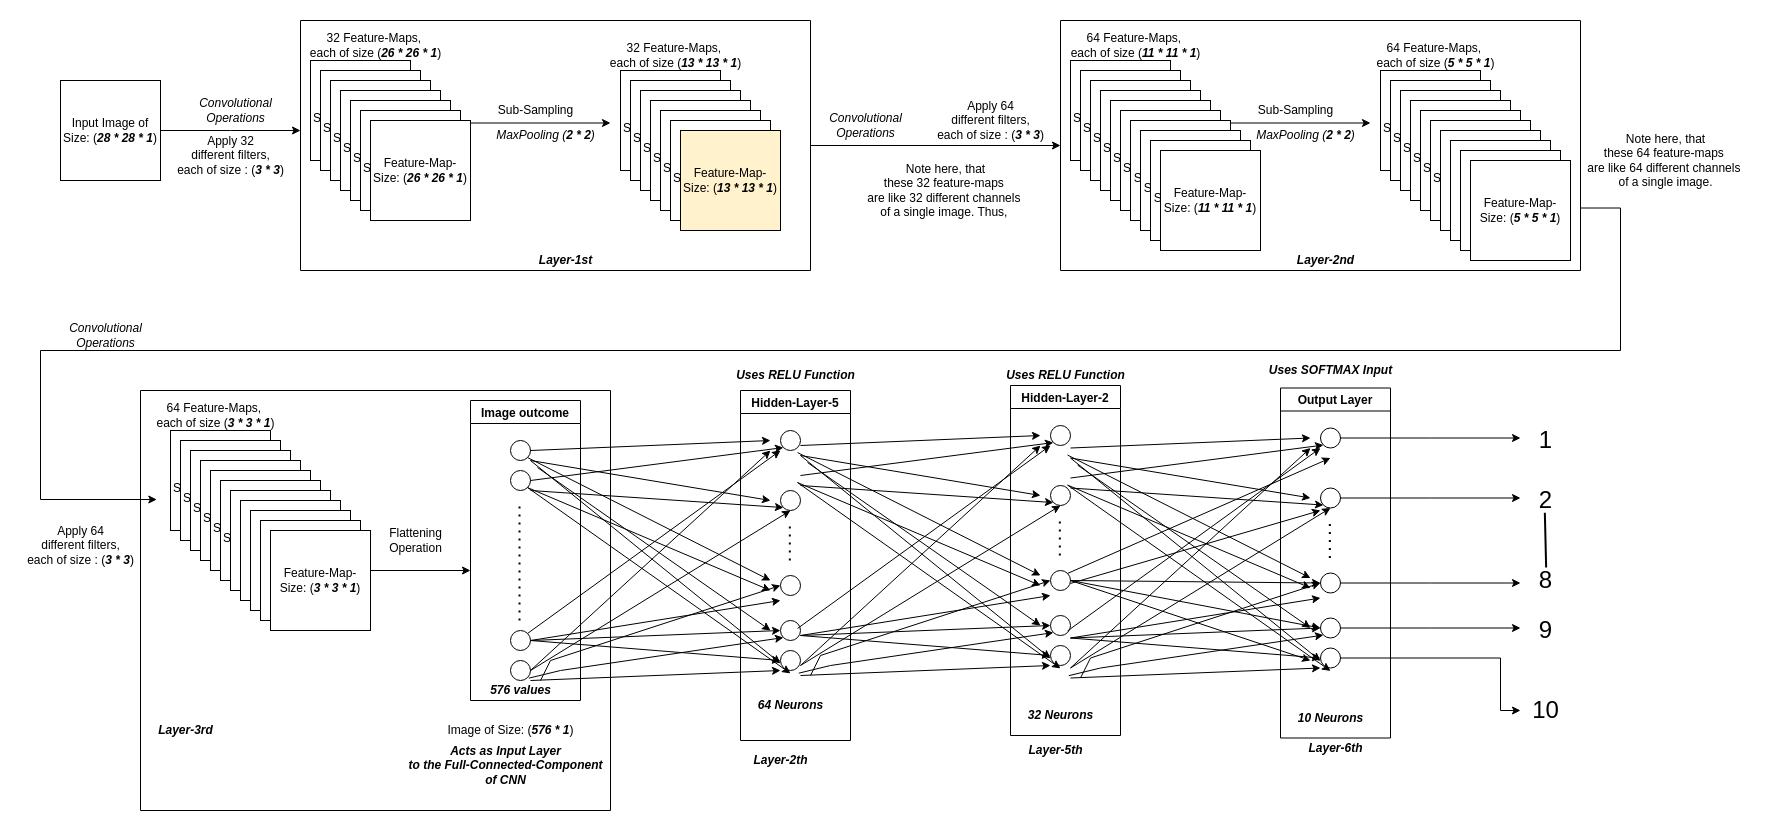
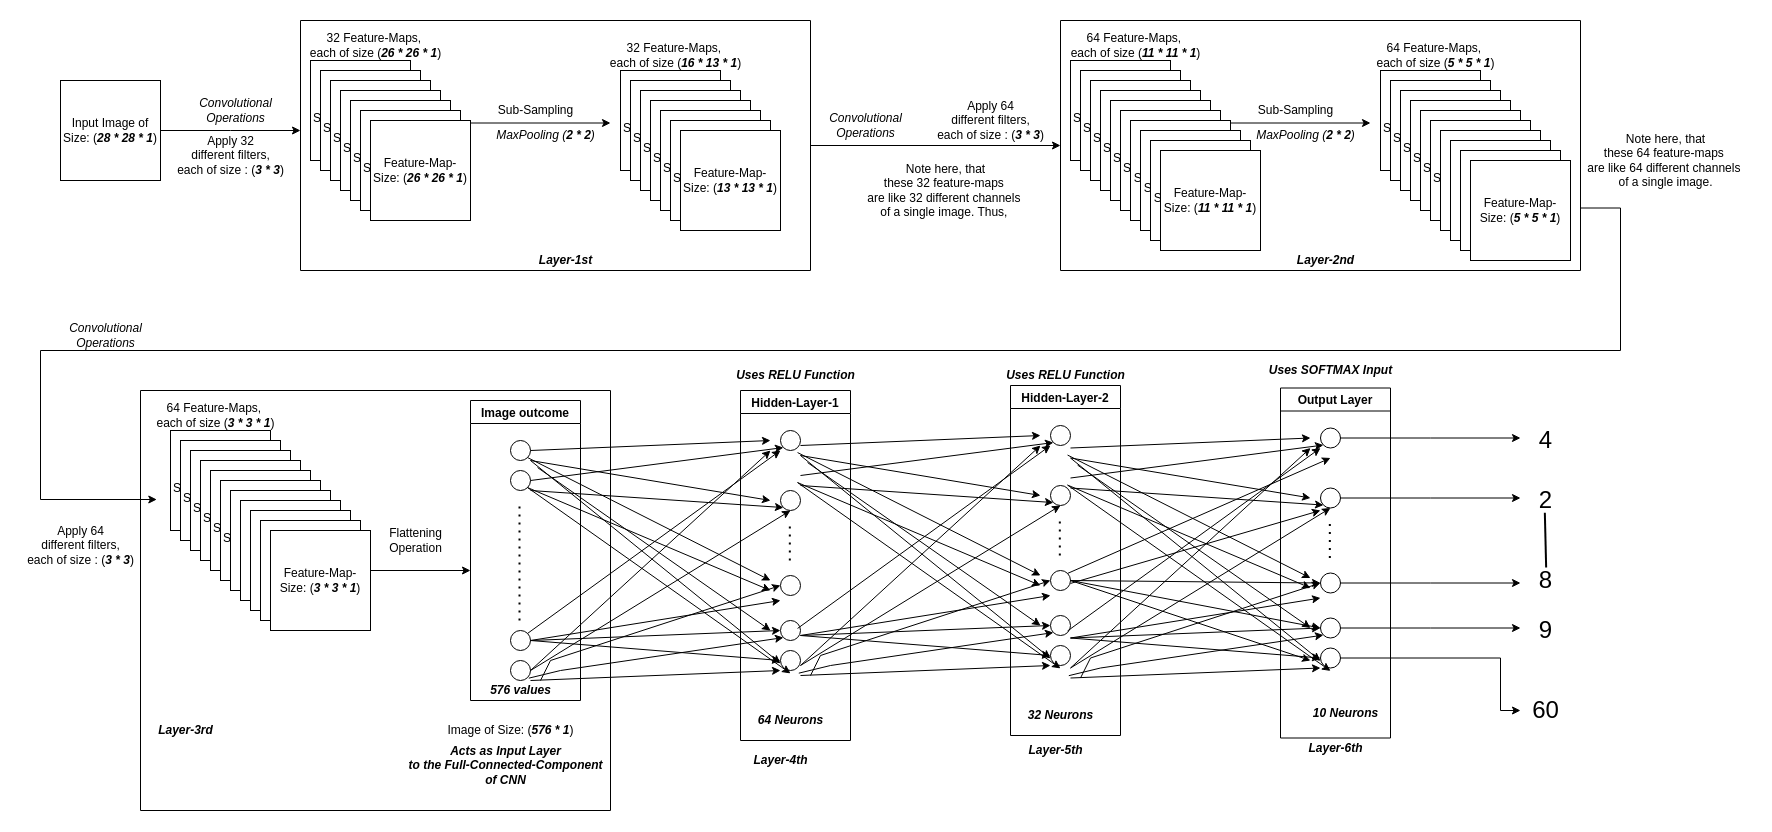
node "32 Feature-Maps, each of size (13 * 13 * 1)": label "32 Feature-Maps, each of size (13 * 13 * 1)" -> "32 Feature-Maps, each of size (16 * 13 * 1)"
node "Feature-Map-Size: (13 * 13 * 1)": fillcolor #fff2cc -> #ffffff
node "Hidden-Layer-5": label "Hidden-Layer-5" -> "Hidden-Layer-1"
node "1": label "1" -> "4"
node "64 Neurons": moved (791, 706) -> (791, 721)
node "10": label "10" -> "60"
node "10 Neurons": moved (1331, 718) -> (1346, 713)
node "Layer-2th": label "Layer-2th" -> "Layer-4th"
